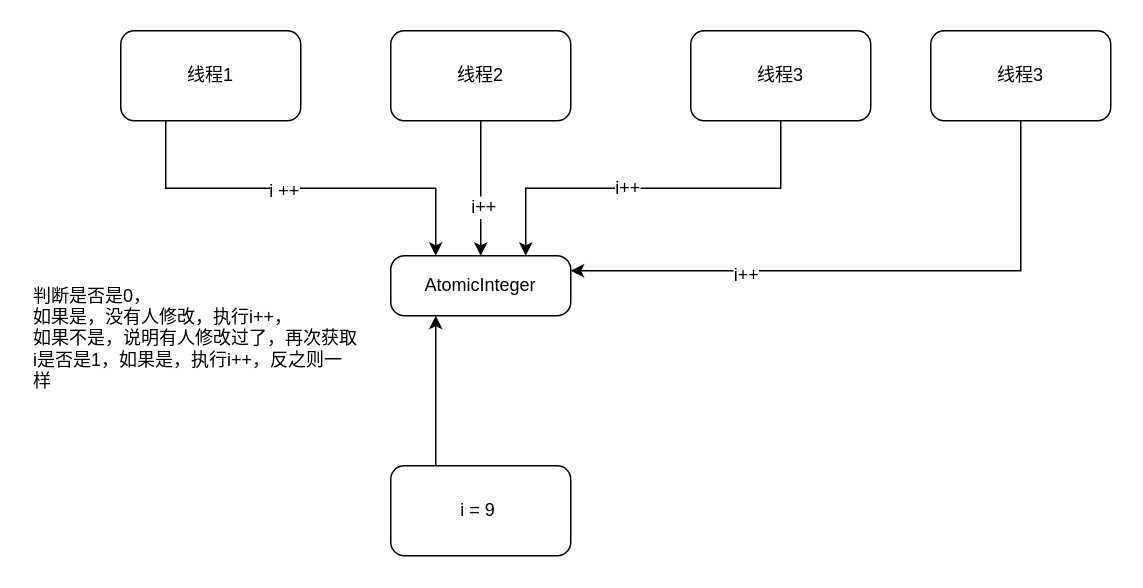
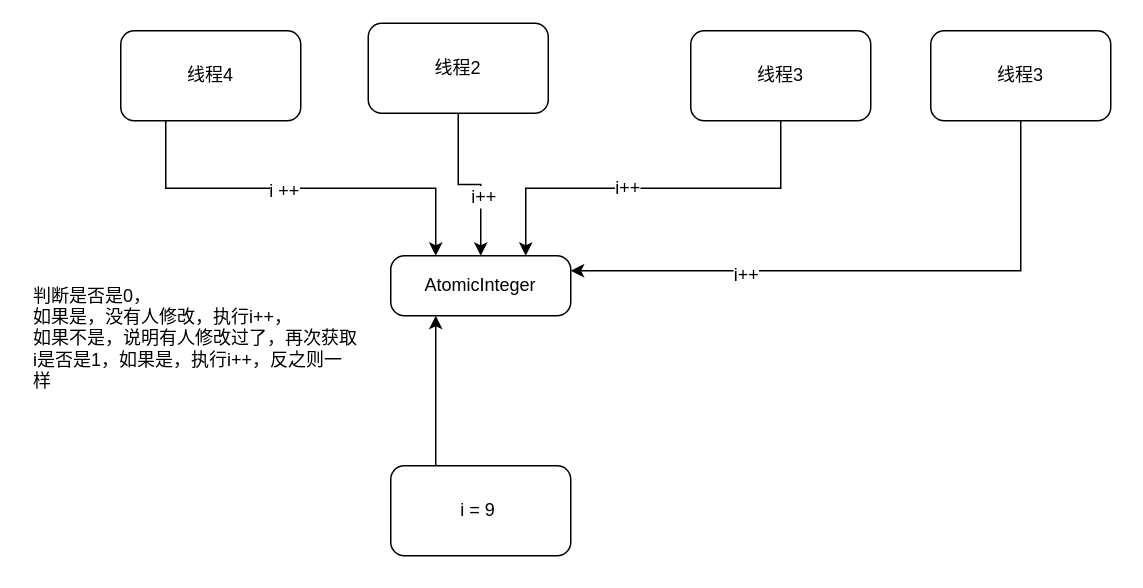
node "线程1": label "线程1" -> "线程4"
node "线程2": moved (481, 76) -> (458, 68)
